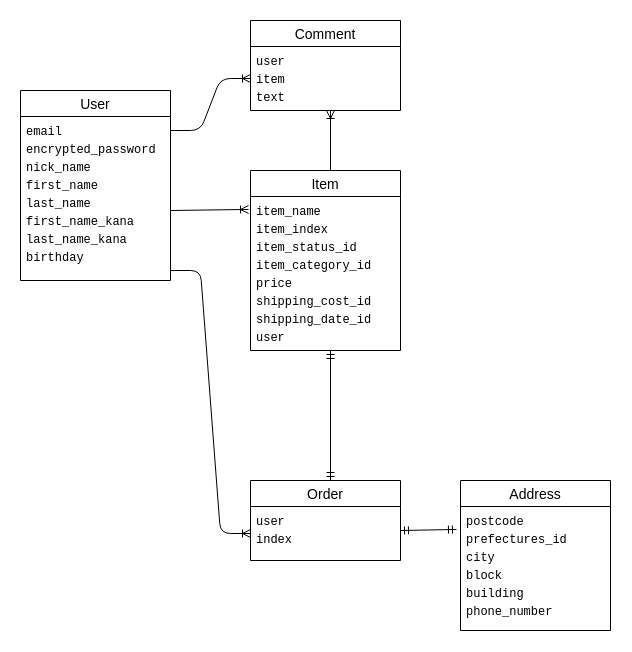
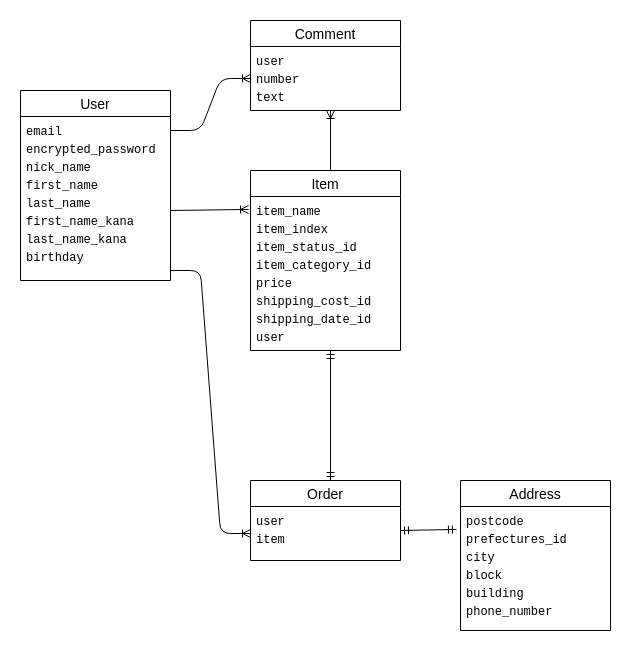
node "user item text": label "user item text" -> "user number text"
node "user index": label "user index" -> "user item"
